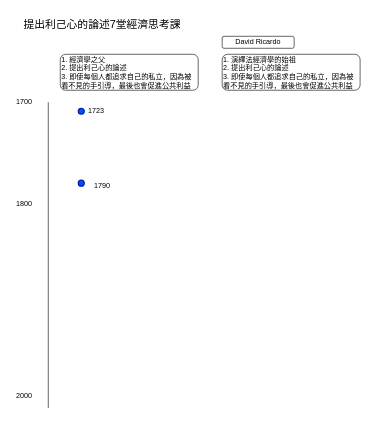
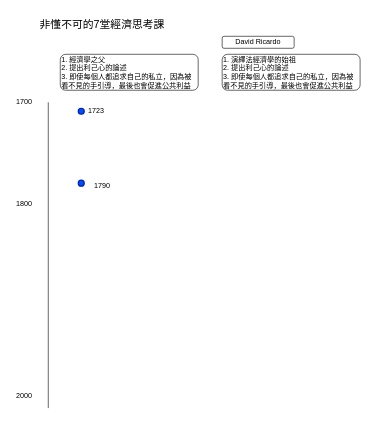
node "提出利己心的論述7堂經濟思考課": label "提出利己心的論述7堂經濟思考課" -> "非懂不可的7堂經濟思考課"
